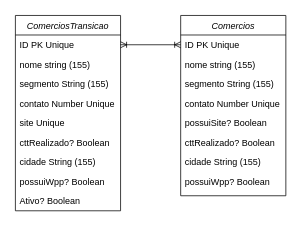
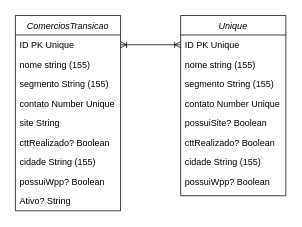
node "Comercios": label "Comercios" -> "Unique"
node "site Unique": label "site Unique" -> "site String"
node "Ativo? Boolean": label "Ativo? Boolean" -> "Ativo? String"
